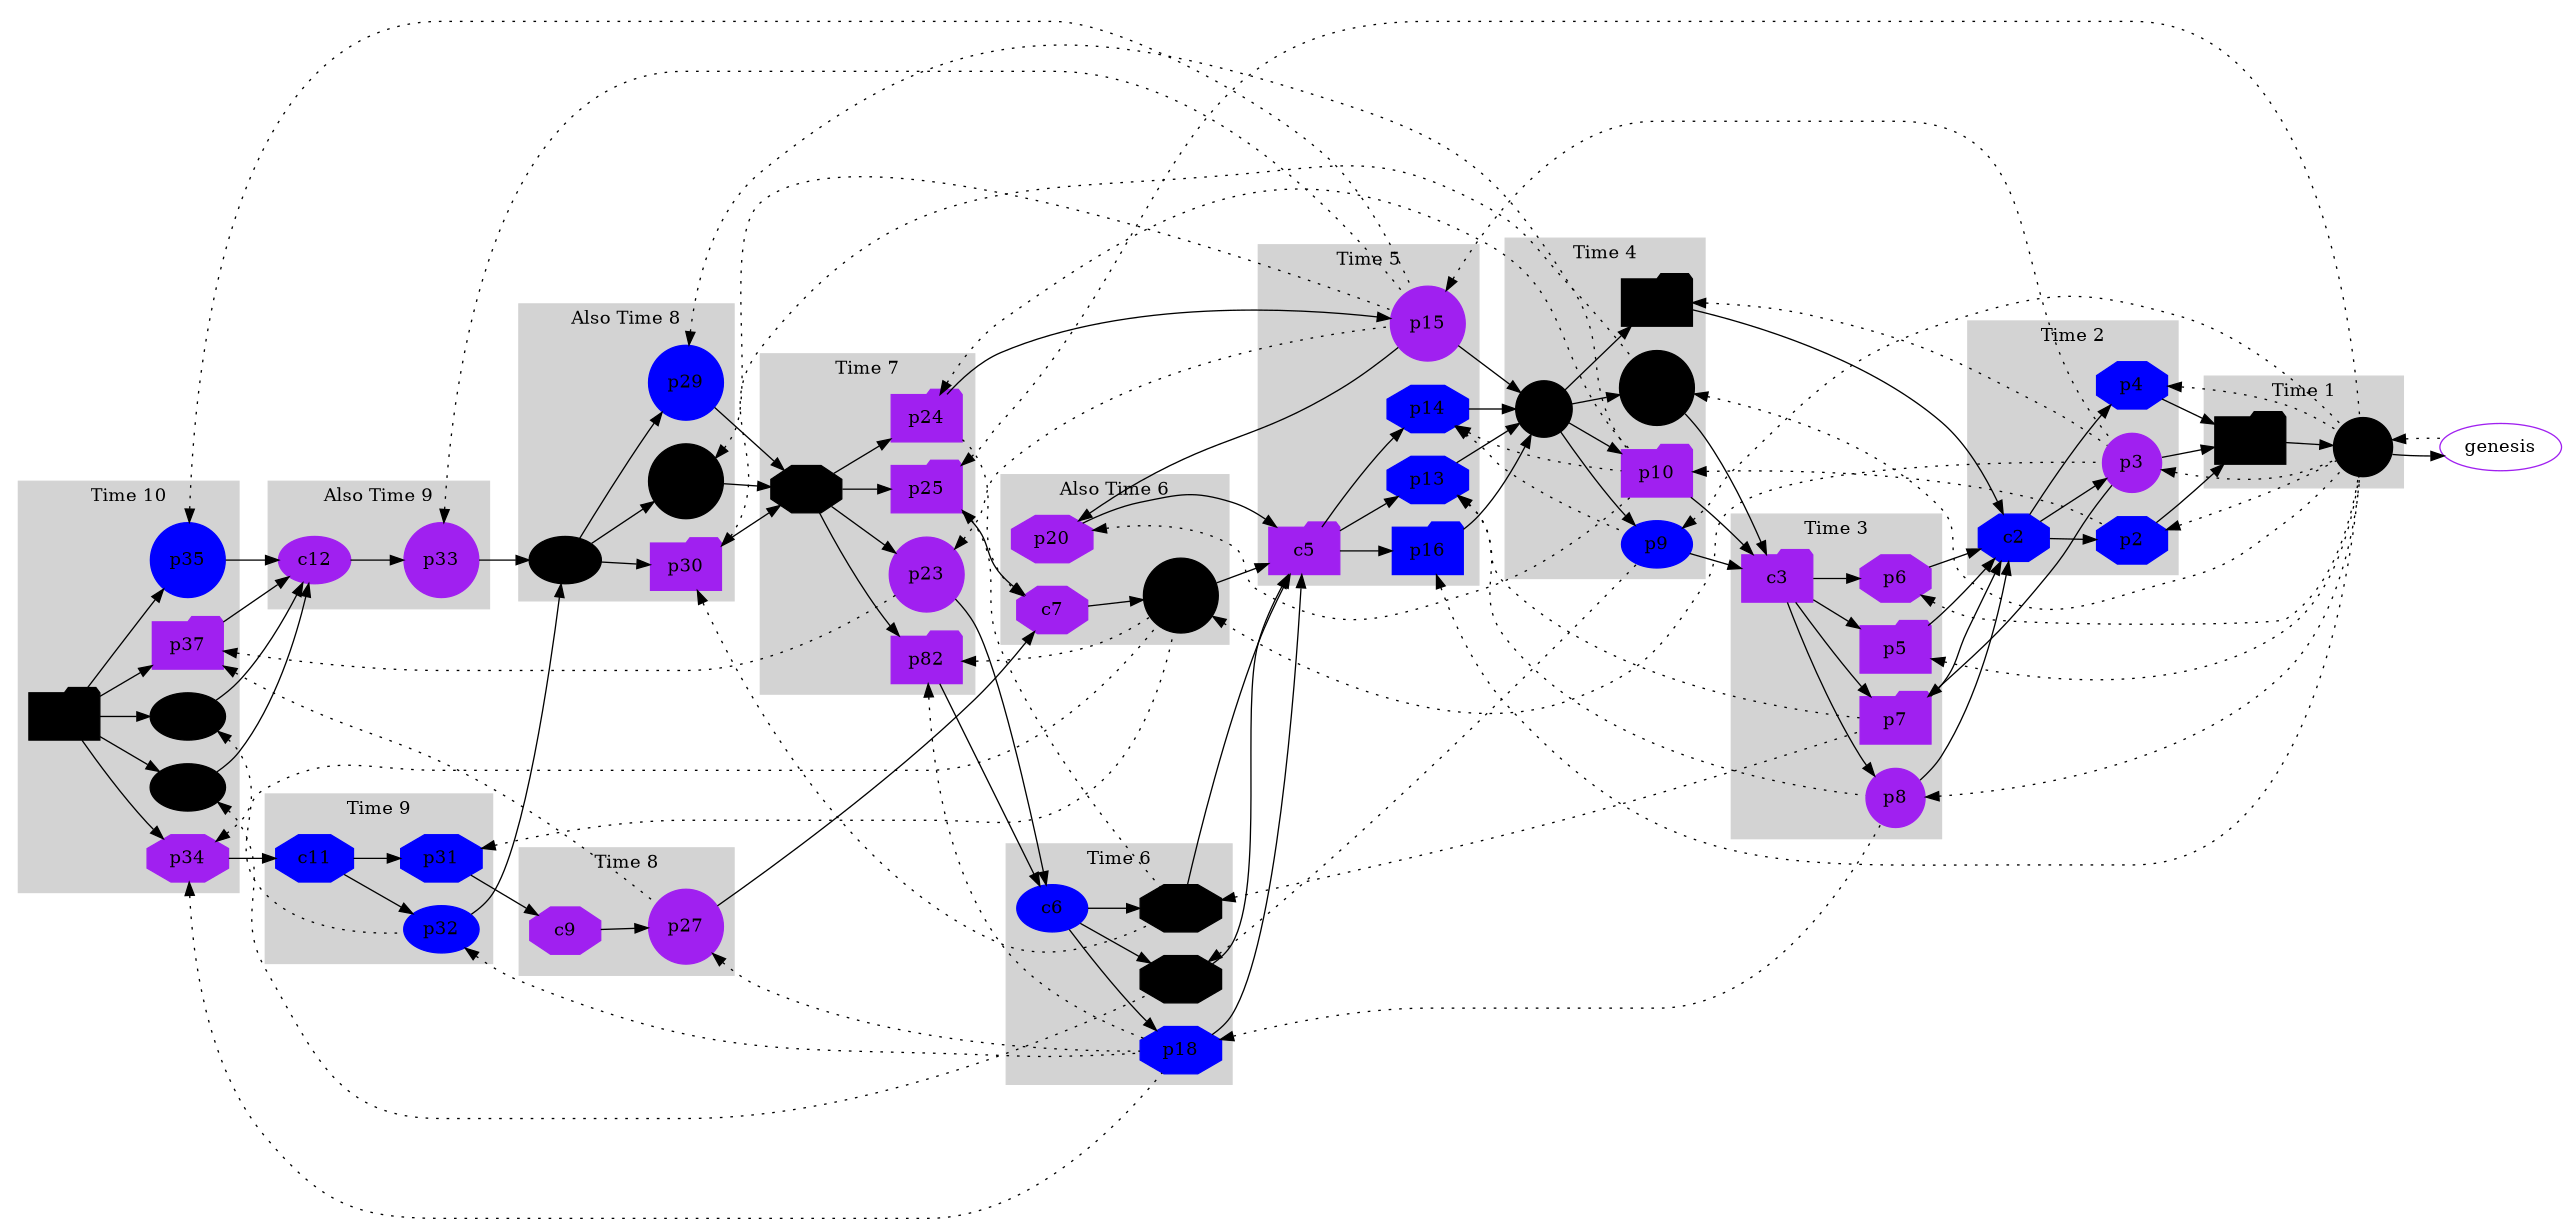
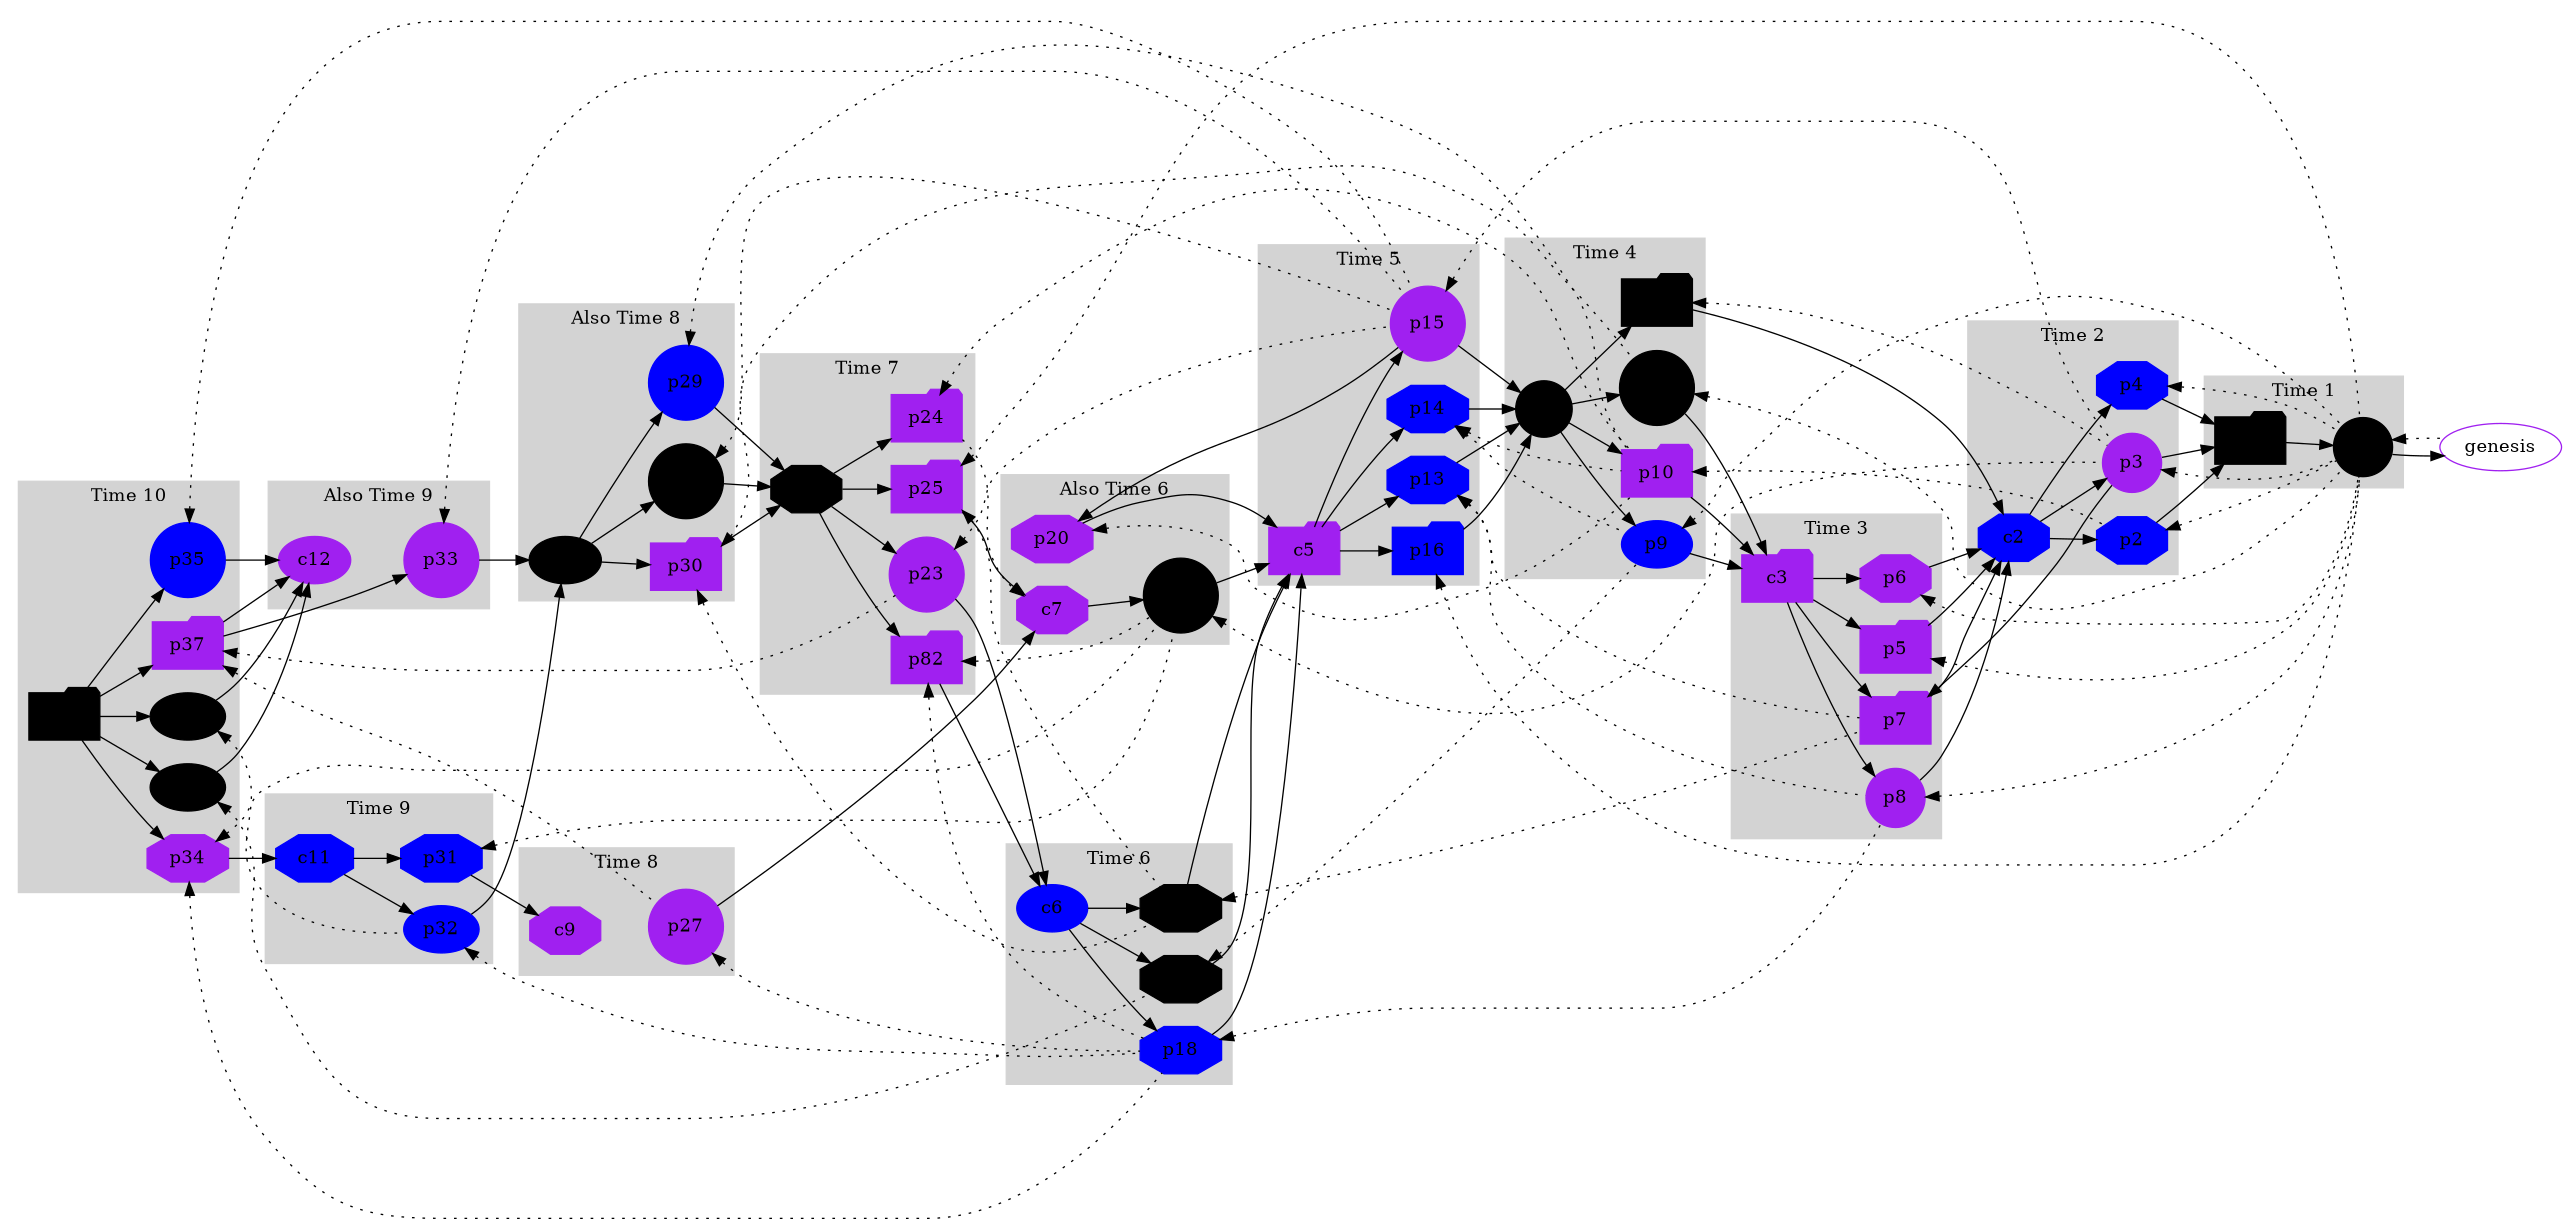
edge "p24" -> "p15": now "c5" -> "p15"
edge "c12" -> "p33": now "p37" -> "p33"
edge "c9" -> "p27": removed
